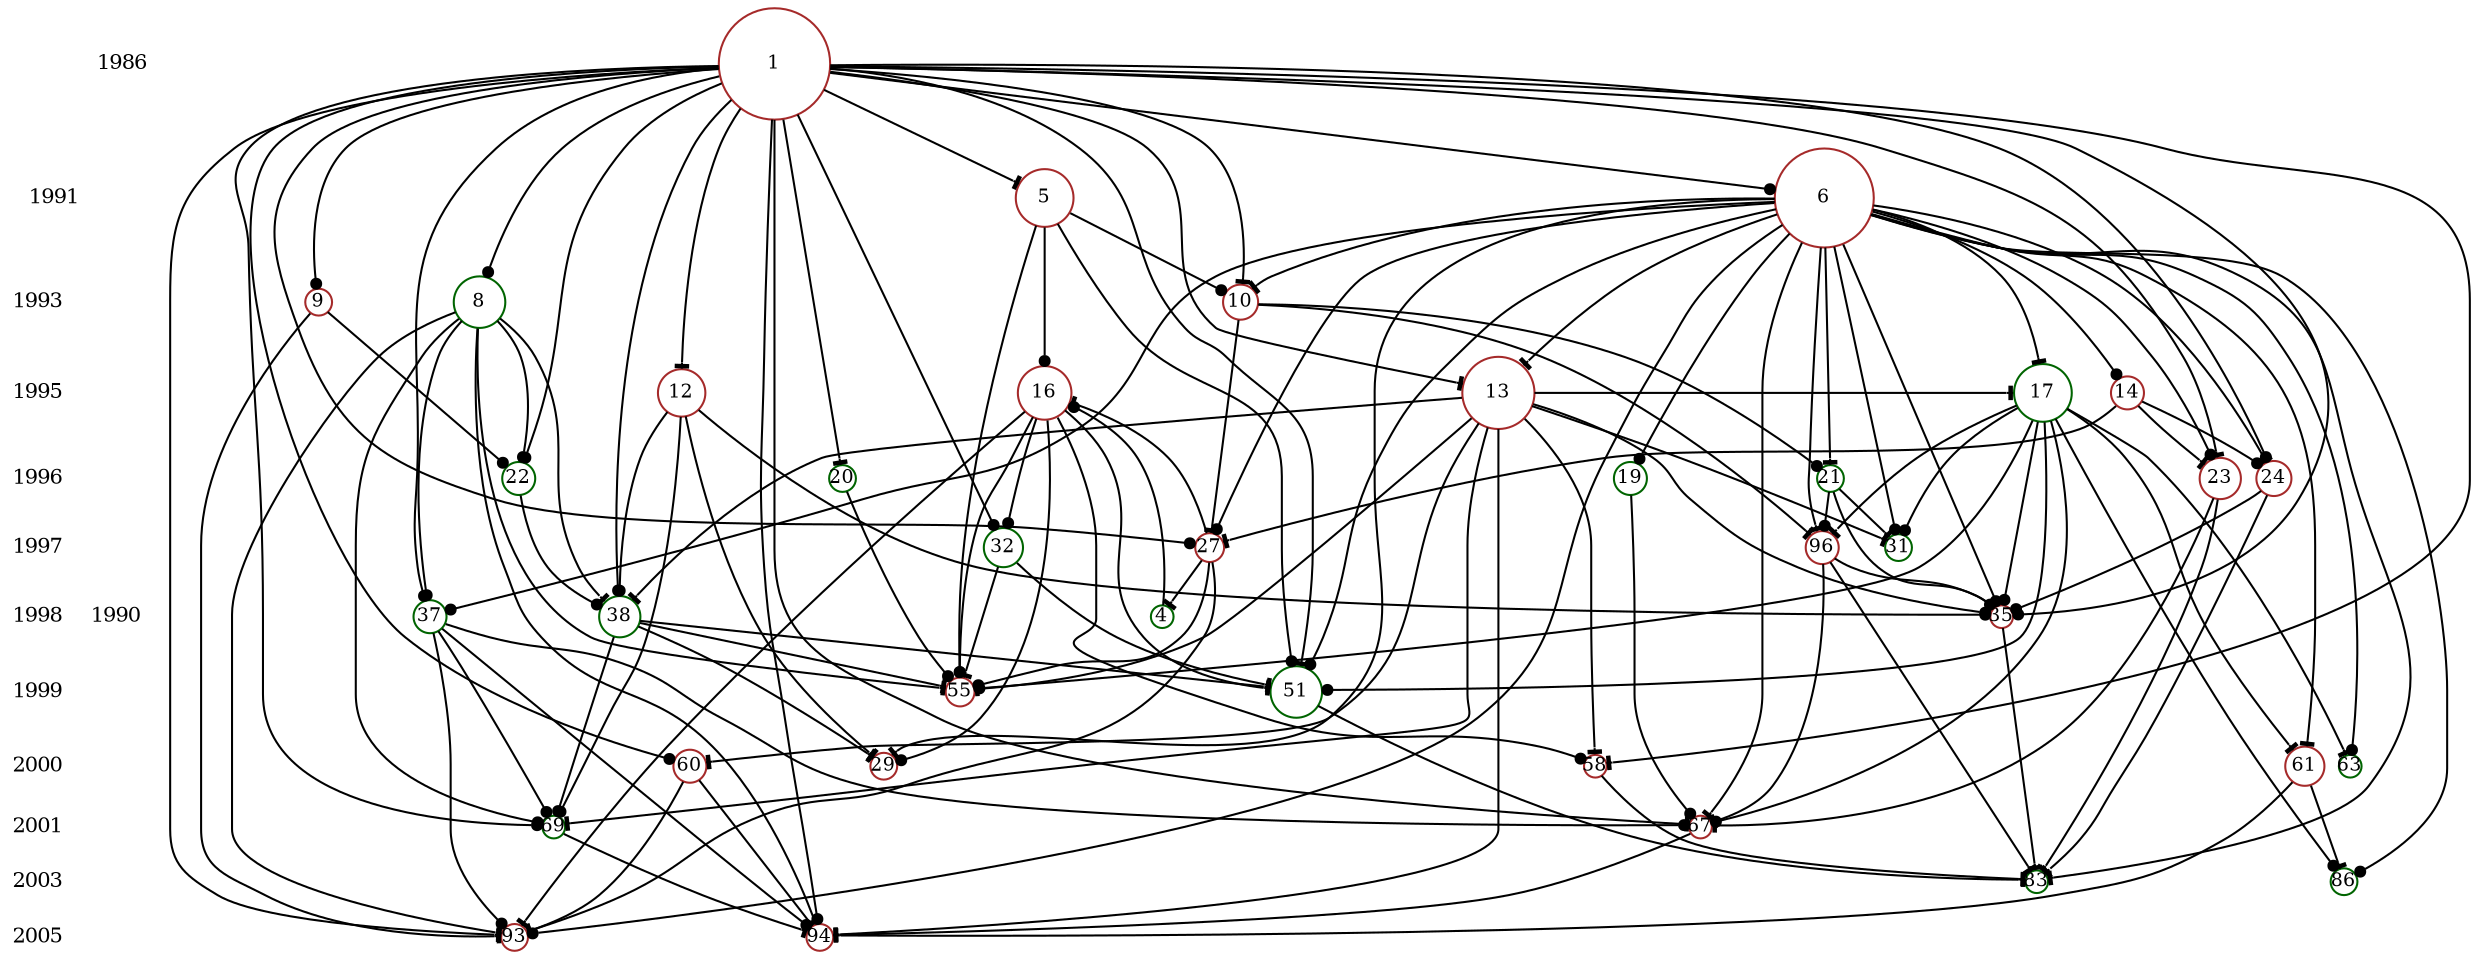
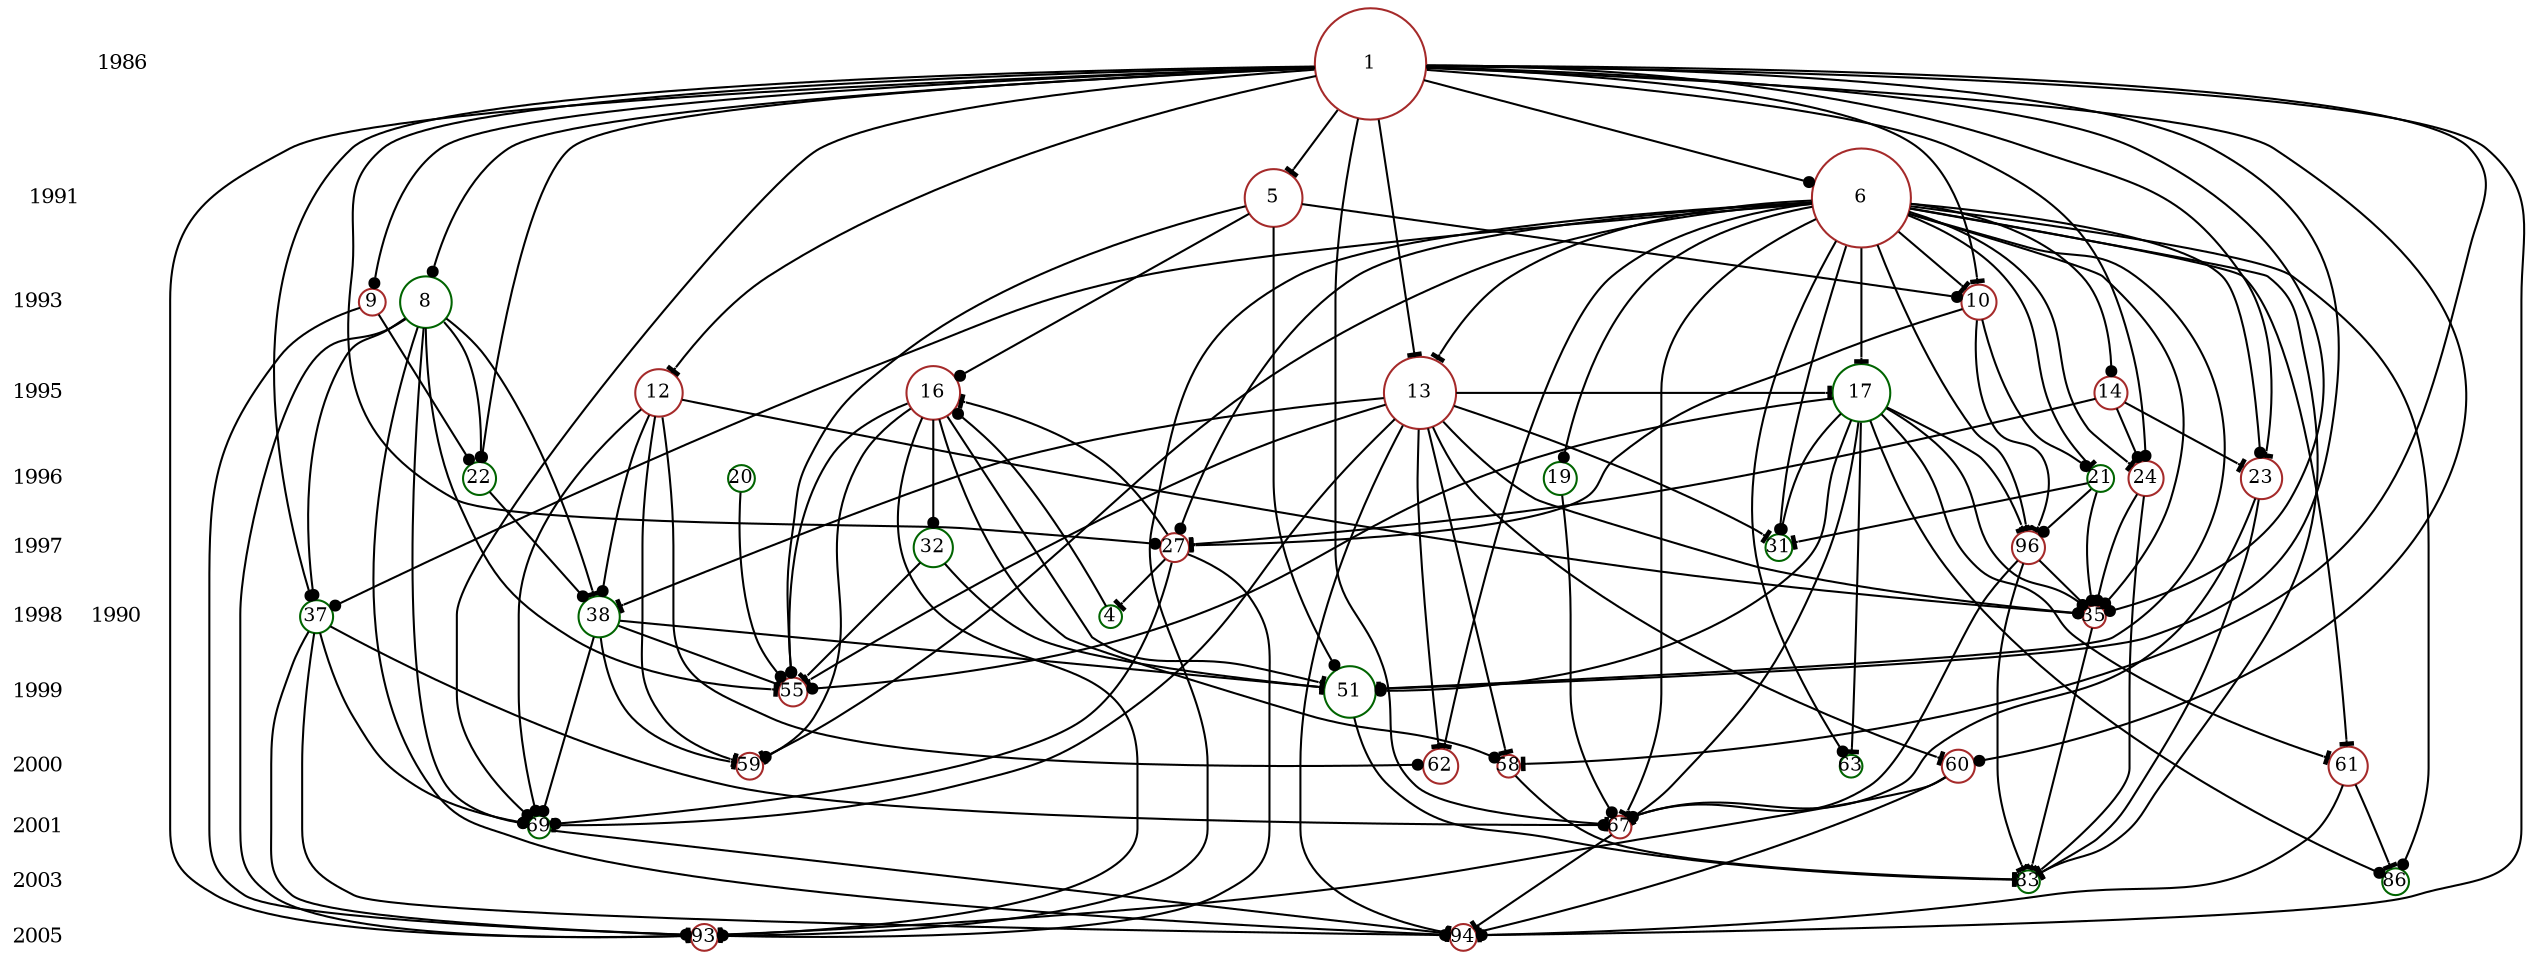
edge "1" -> "20": removed
edge "1" -> "32": removed
edge "1" -> "38": removed
edge "27" -> "55": now "27" -> "69"
node "29": label "29" -> "59"
node "62": added
